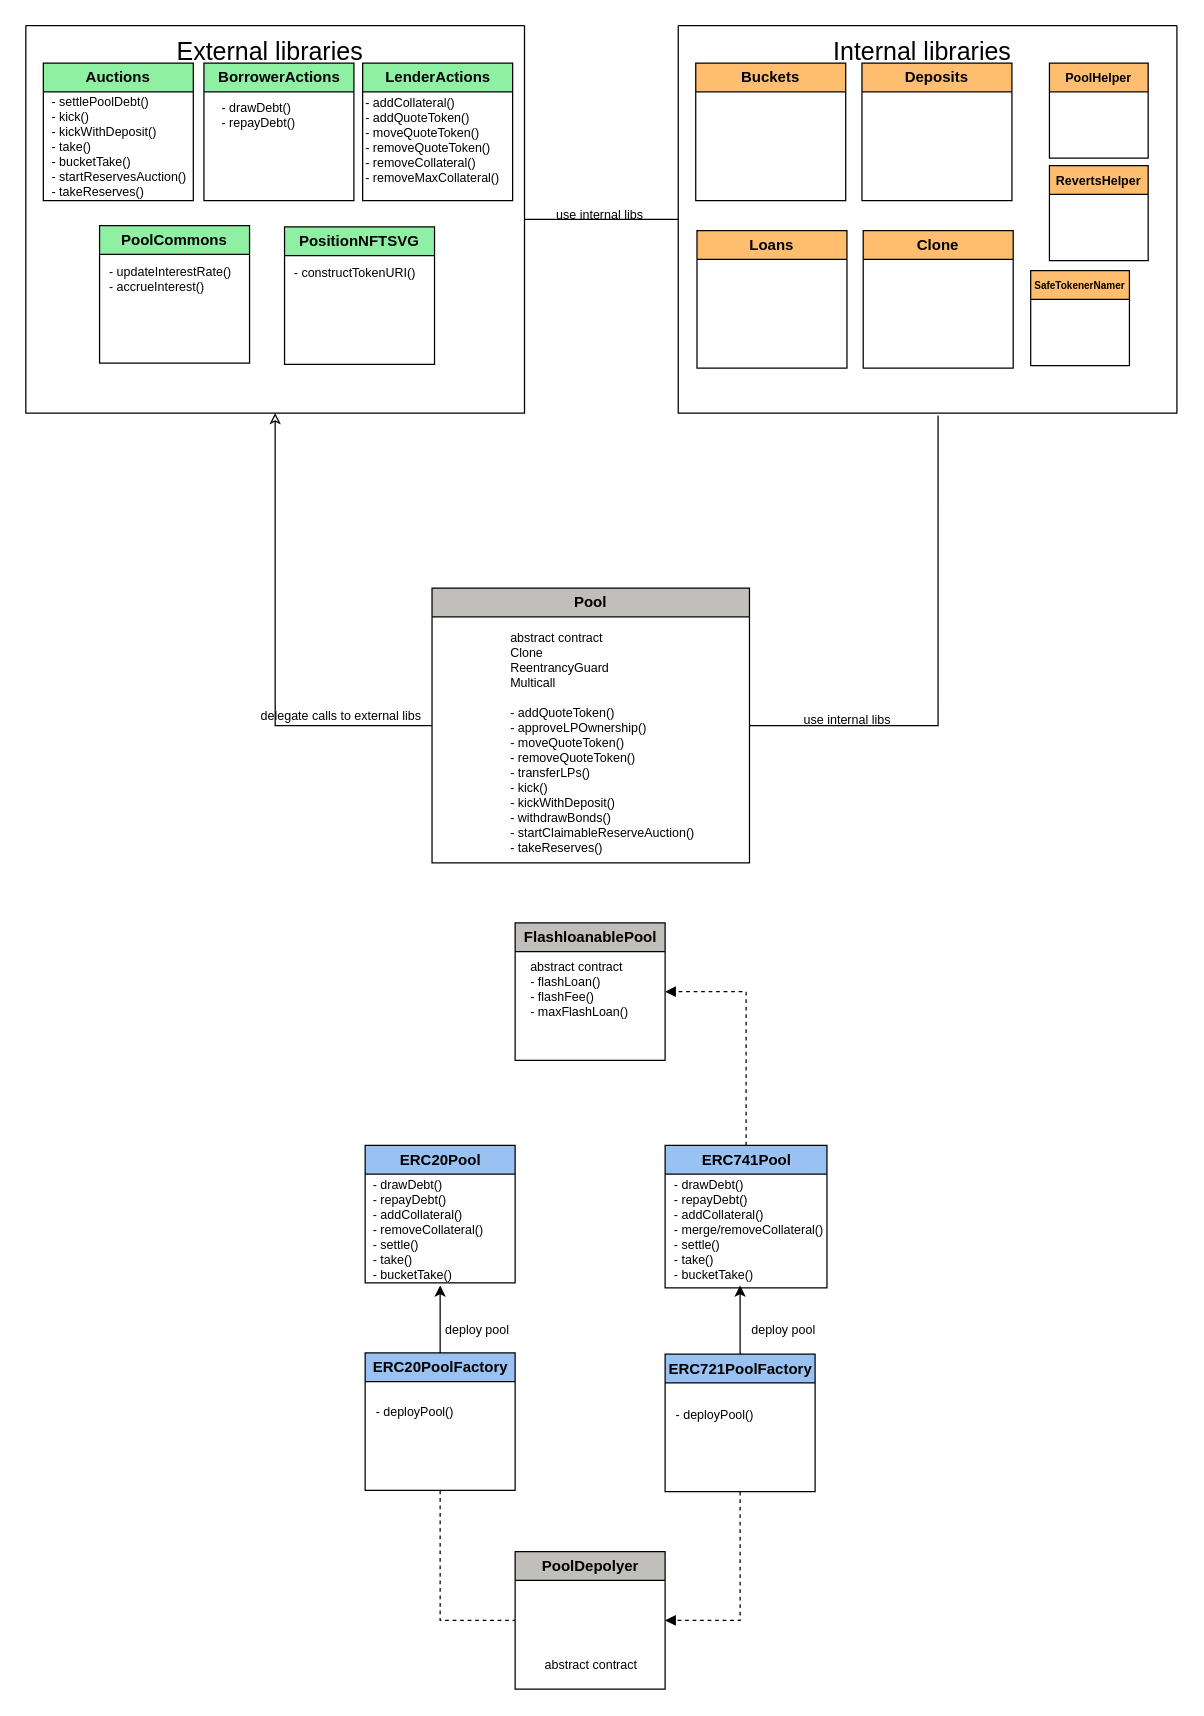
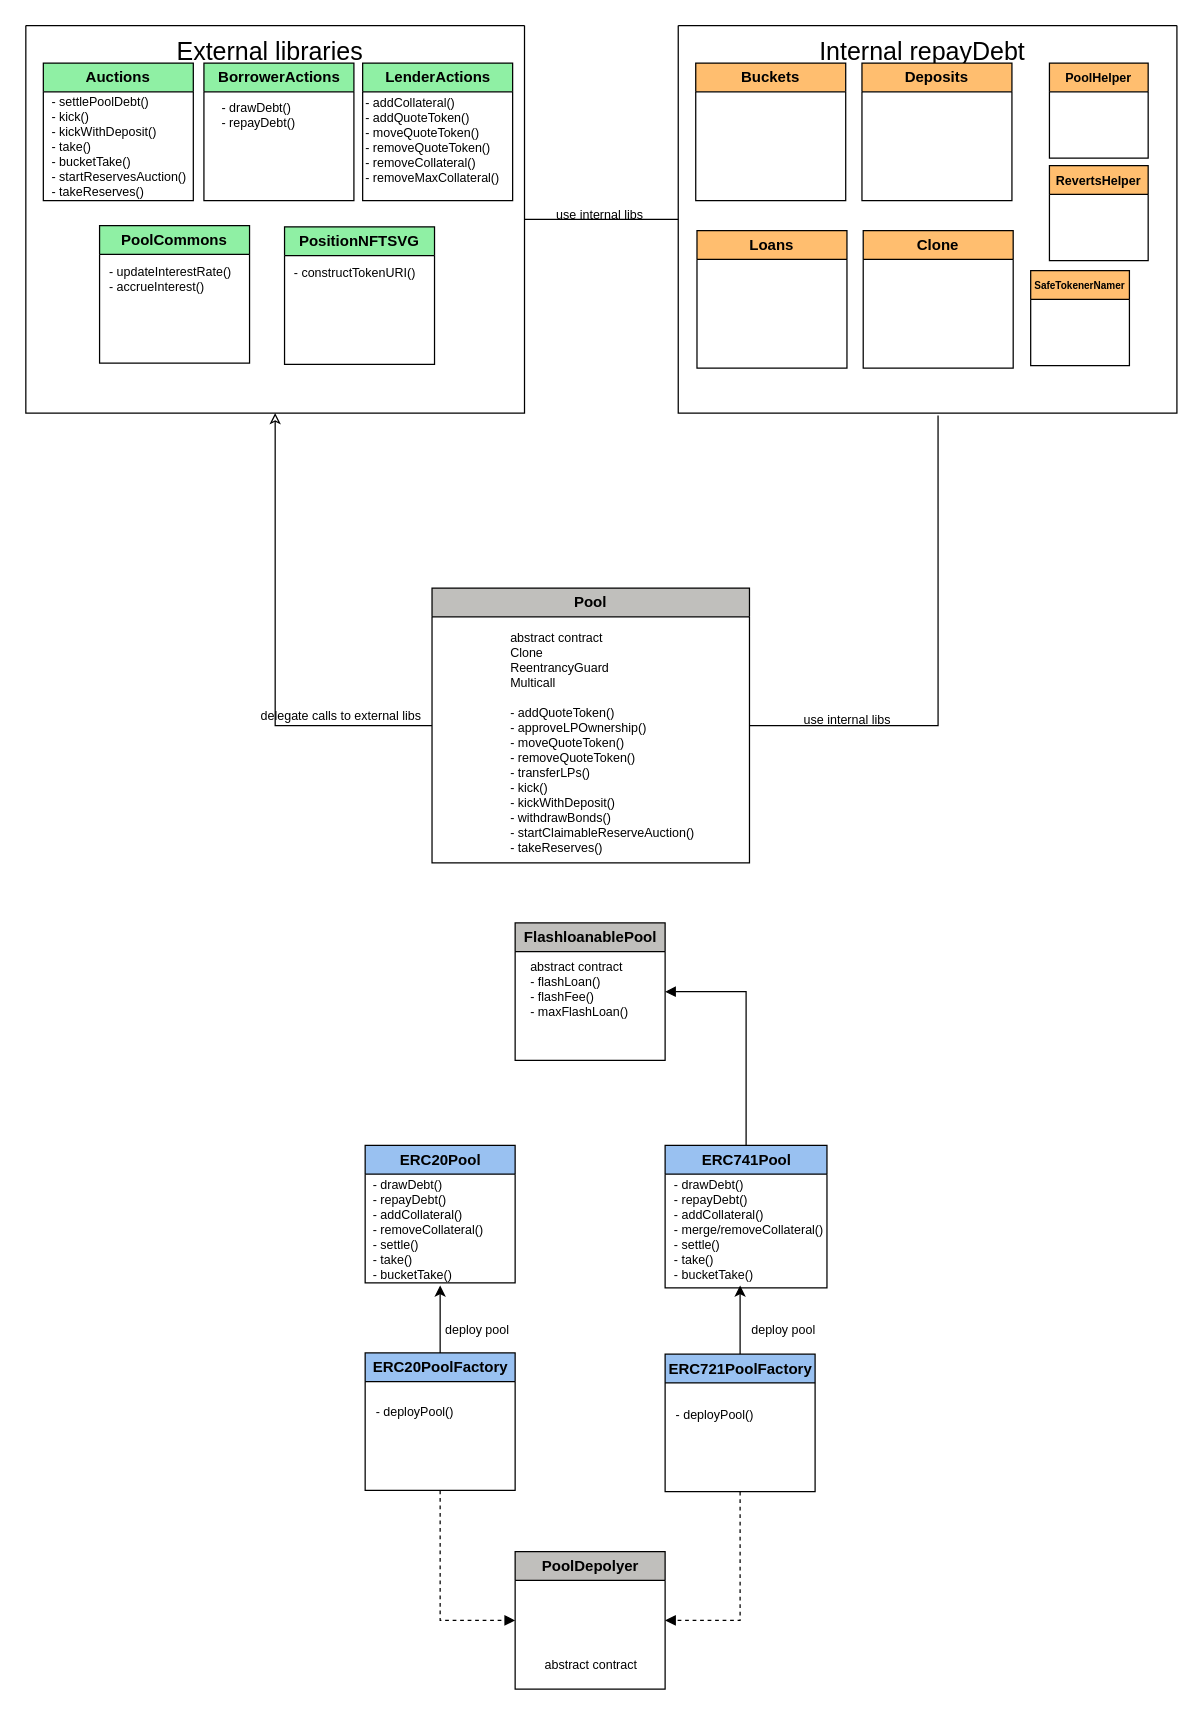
node "Internal libraries": label "Internal libraries" -> "Internal repayDebt"
edge "ERC741Pool" -> "FlashloanablePool": style dashed -> solid
edge "ERC20PoolFactory" -- "PoolDepolyer": arrowhead none -> block
